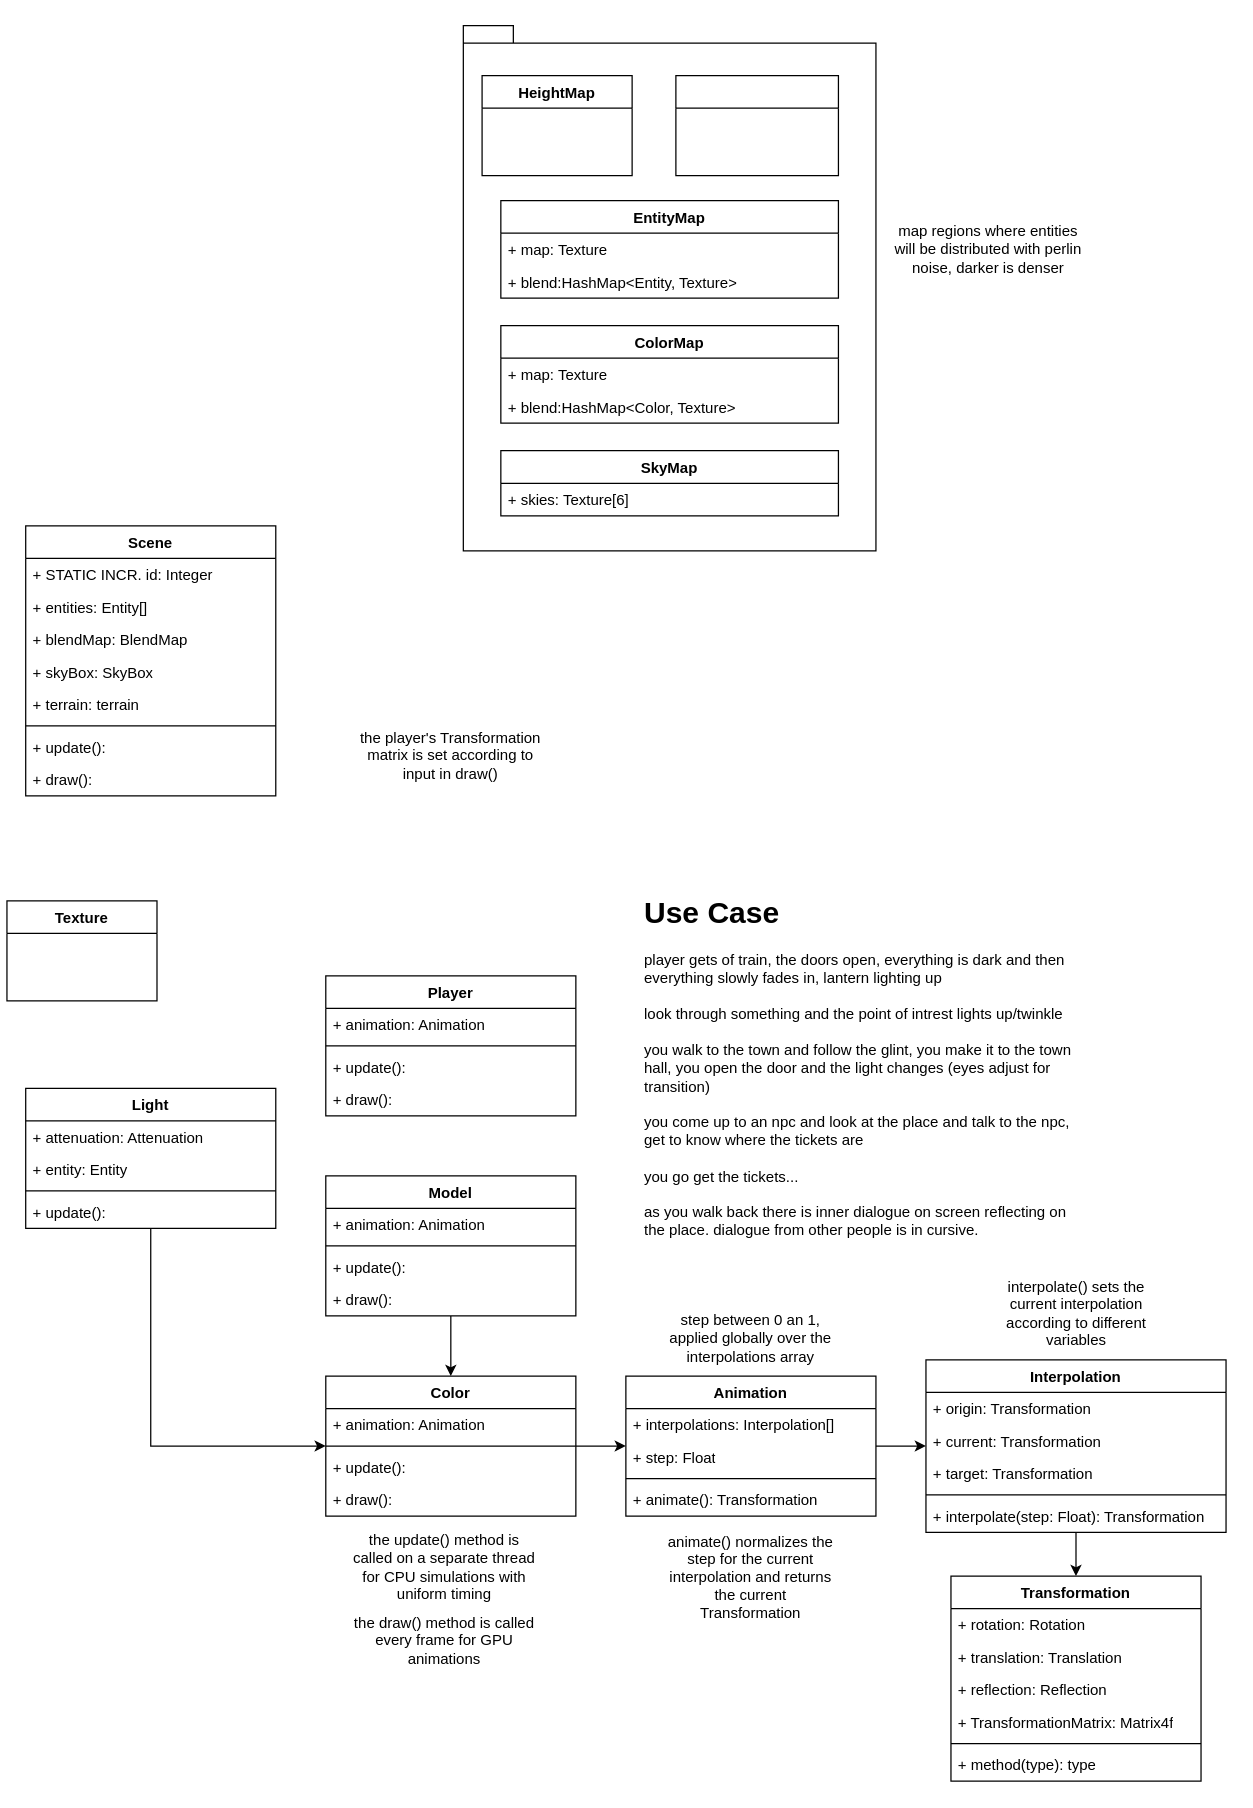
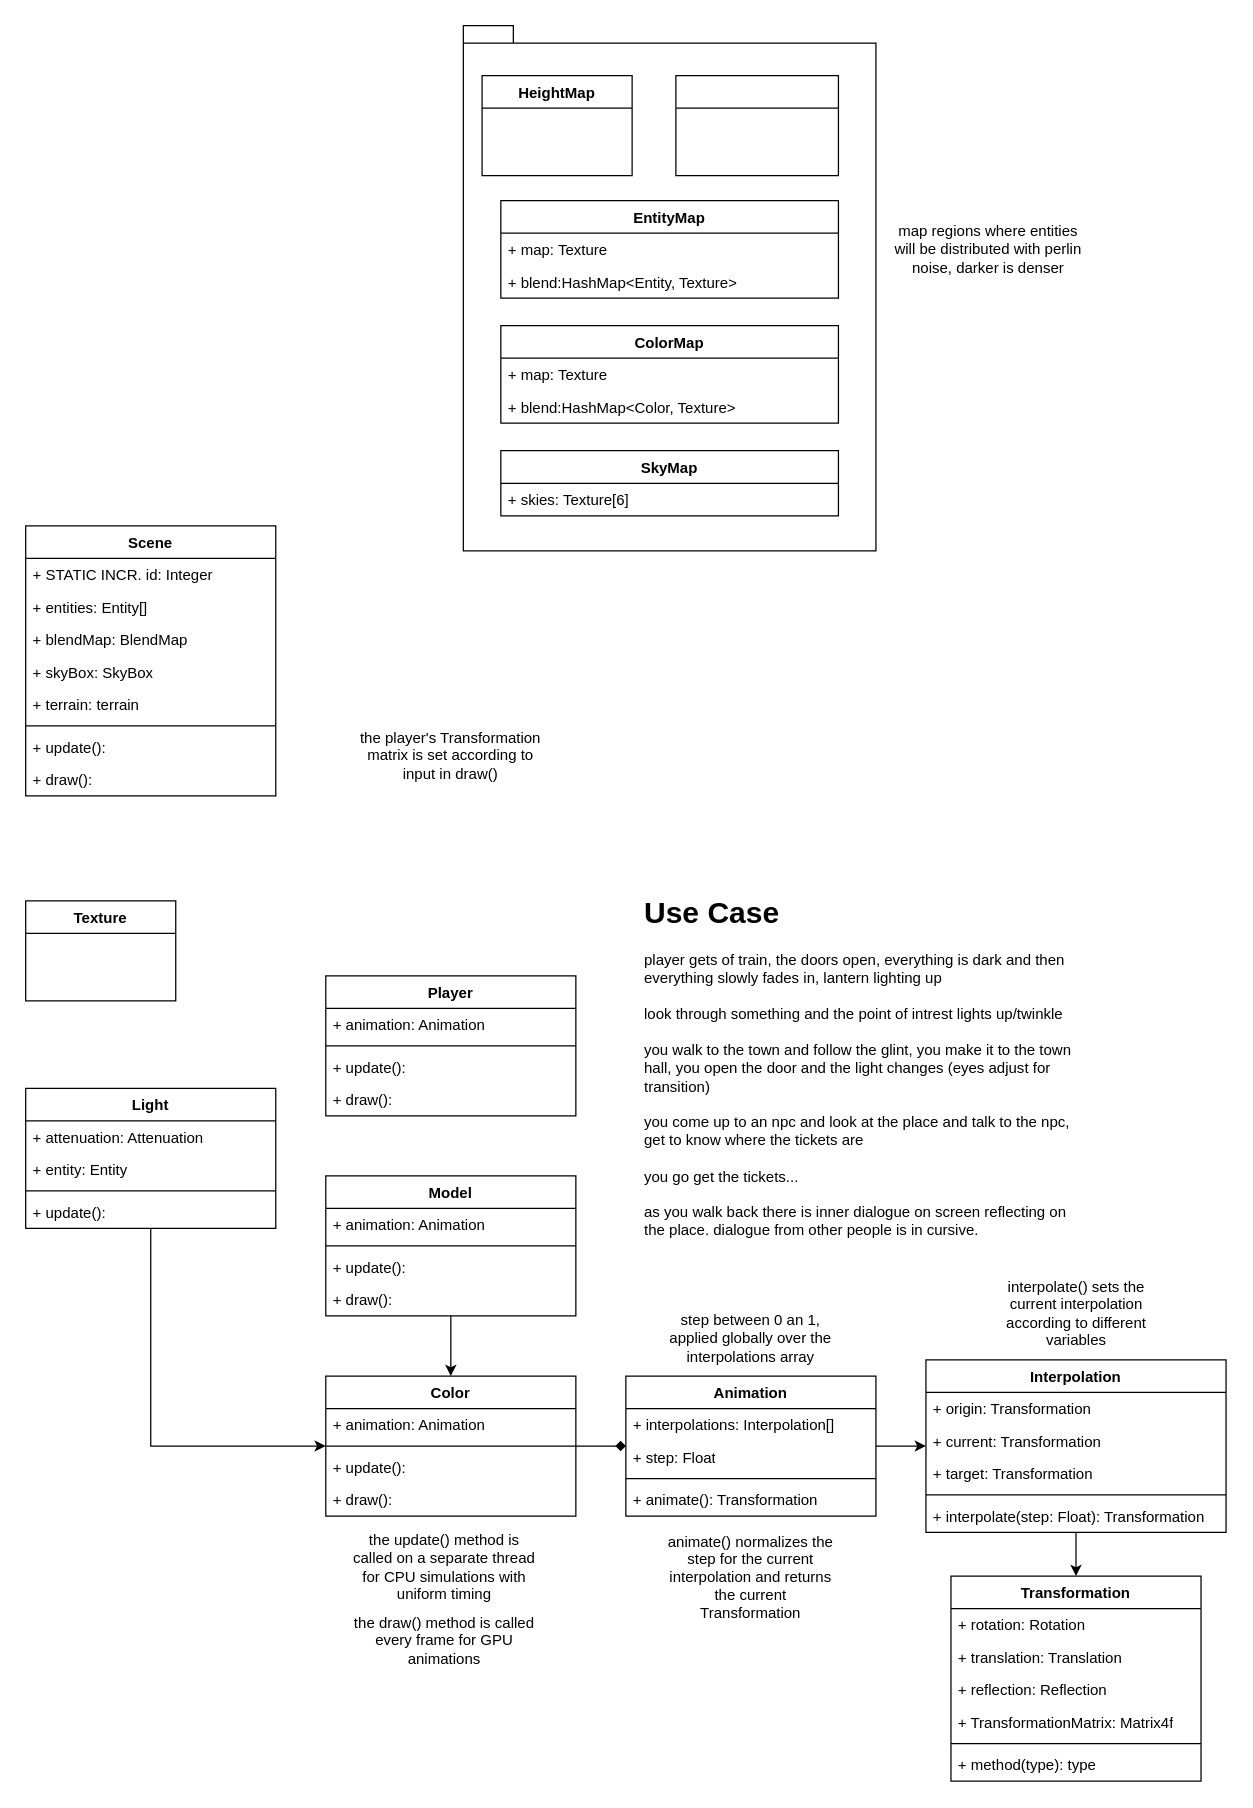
node "Texture": moved (82, 951) -> (101, 951)
edge "Color" -> "Animation": arrowhead classic -> diamond
